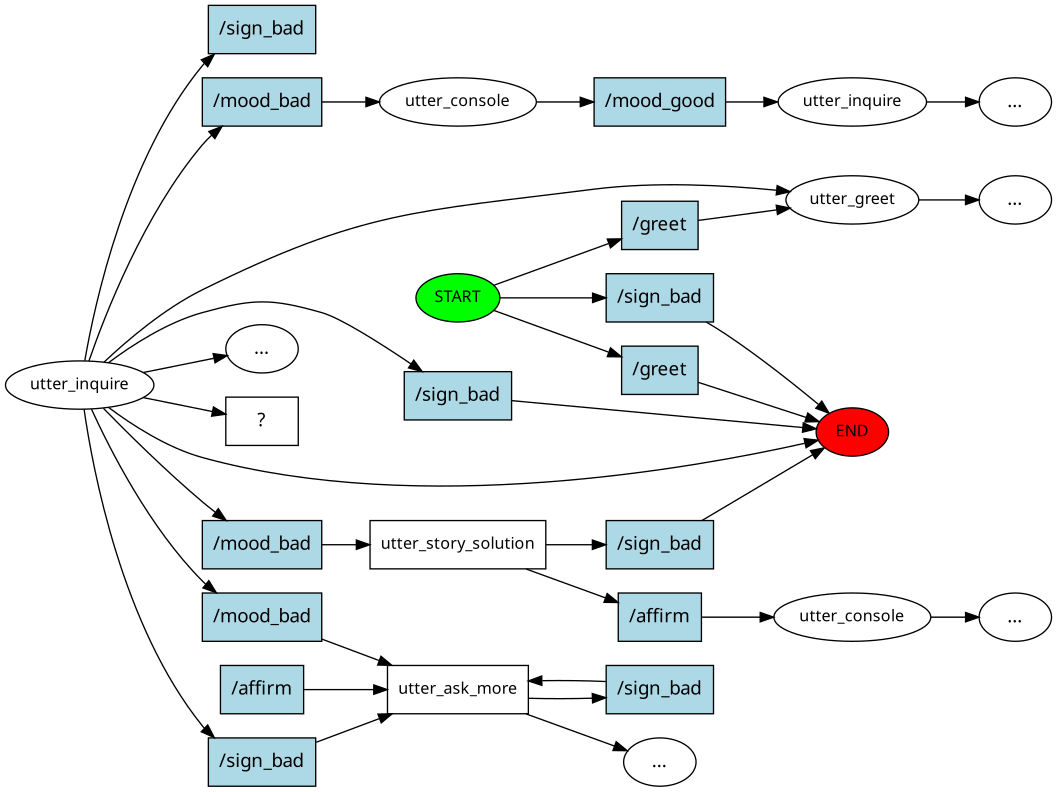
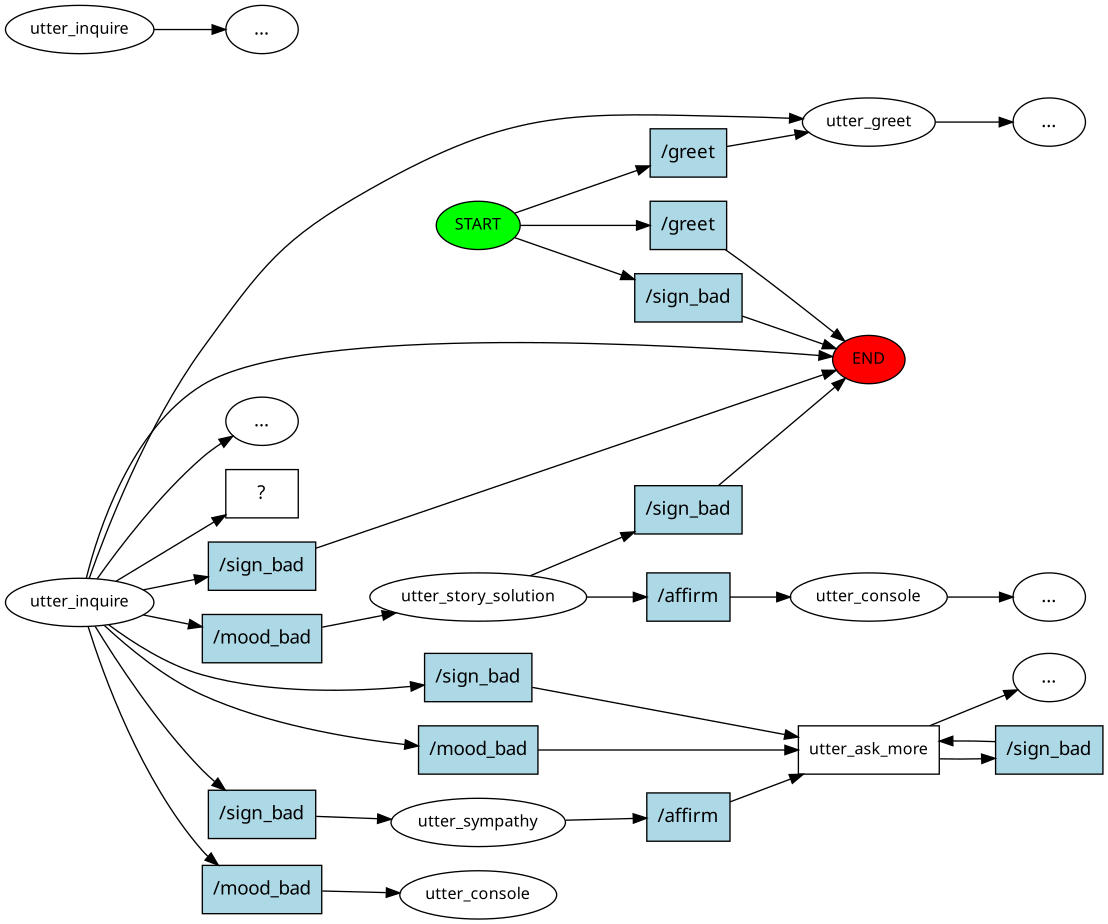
node "/mood_good": removed
node "utter_story_solution": shape box -> ellipse
node "utter_sympathy": added
